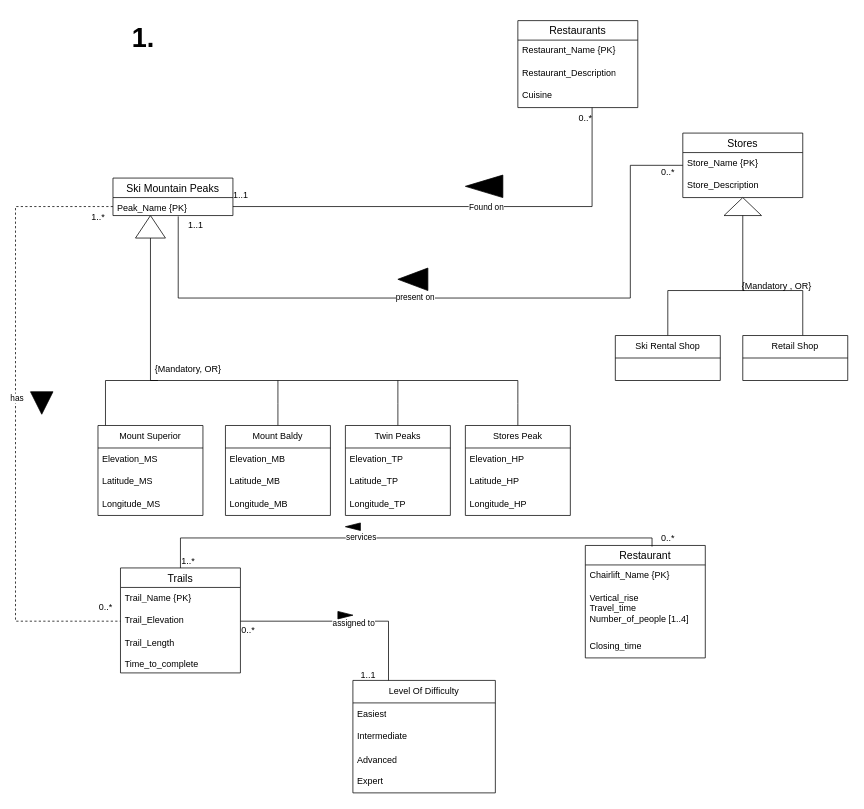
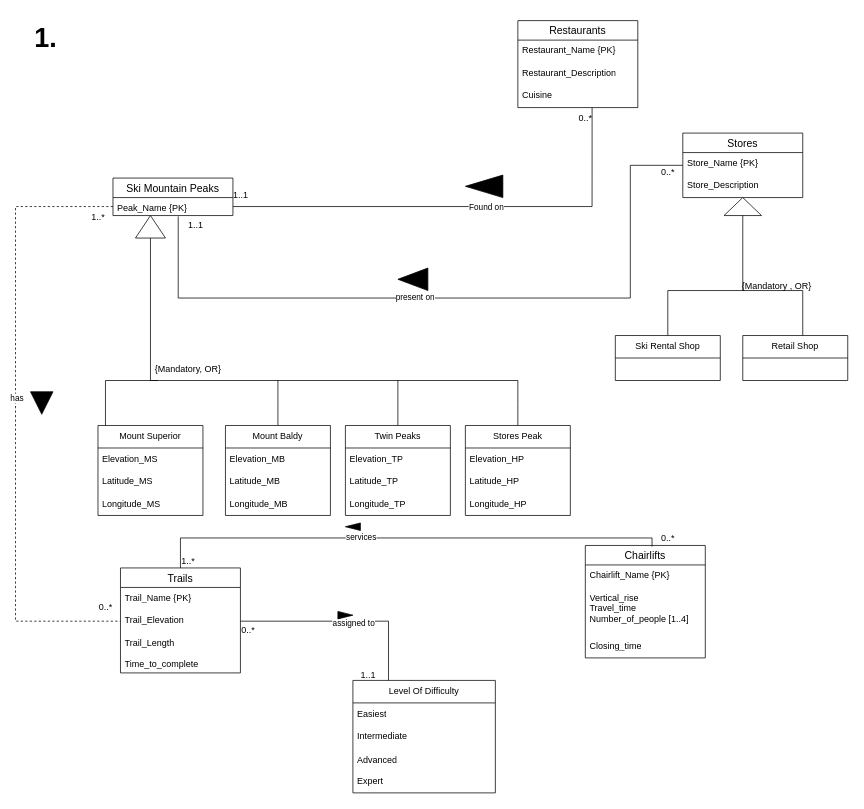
node "1.": moved (143, 38) -> (45, 38)
node "Restaurant": label "Restaurant" -> "Chairlifts"
